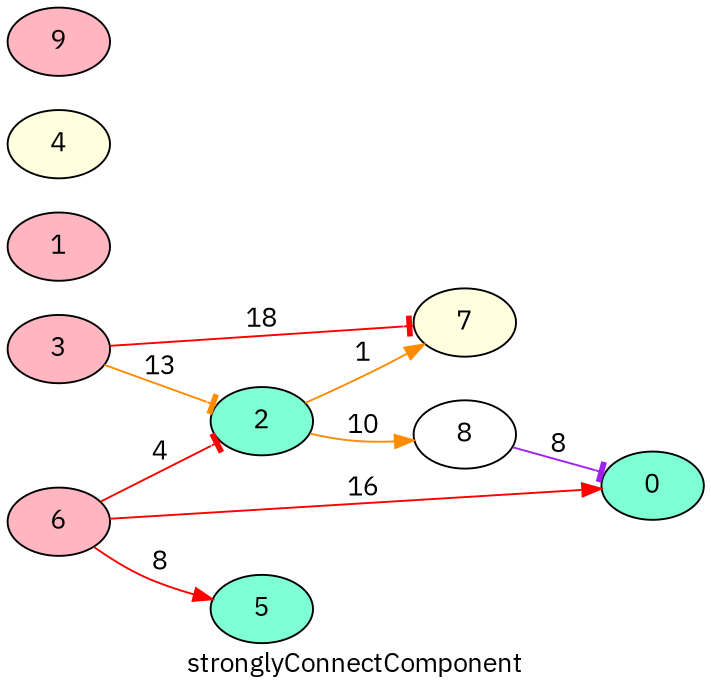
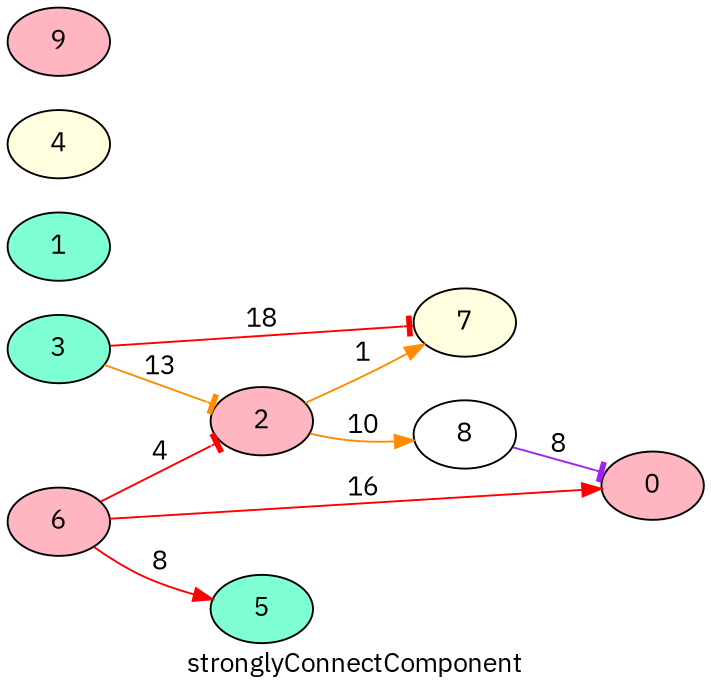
node "1": fillcolor lightpink -> aquamarine
node "3": fillcolor lightpink -> aquamarine
node "2": fillcolor aquamarine -> lightpink
node "0": fillcolor aquamarine -> lightpink
